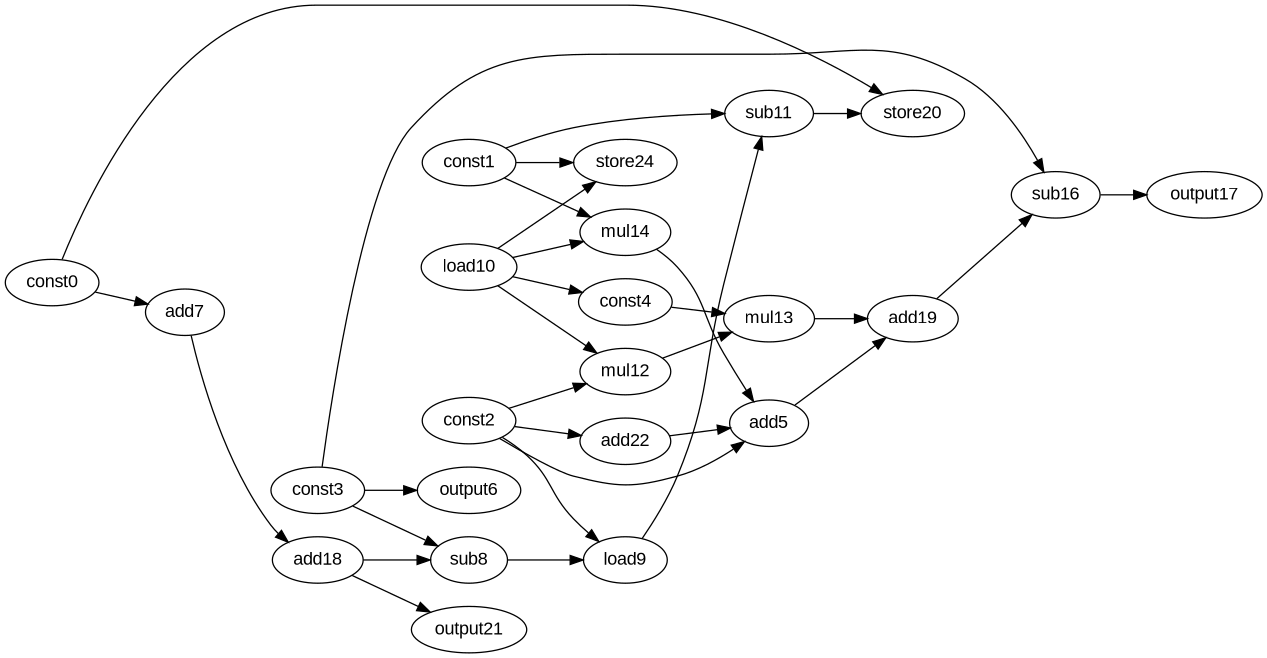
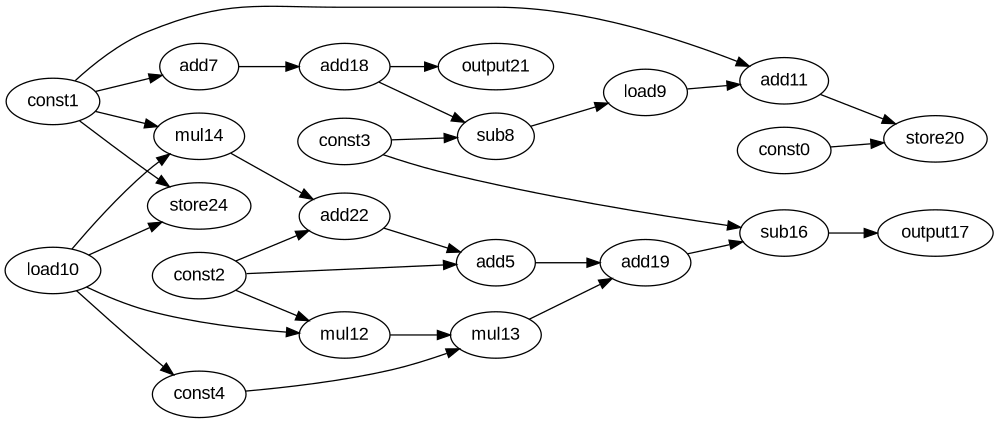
node "sub11": label "sub11" -> "add11"
edge "const0" -> "add7": now "const1" -> "add7"
edge "mul14" -> "add5": now "mul14" -> "add22"
edge "const2" -> "load9": removed
node "output6": removed
